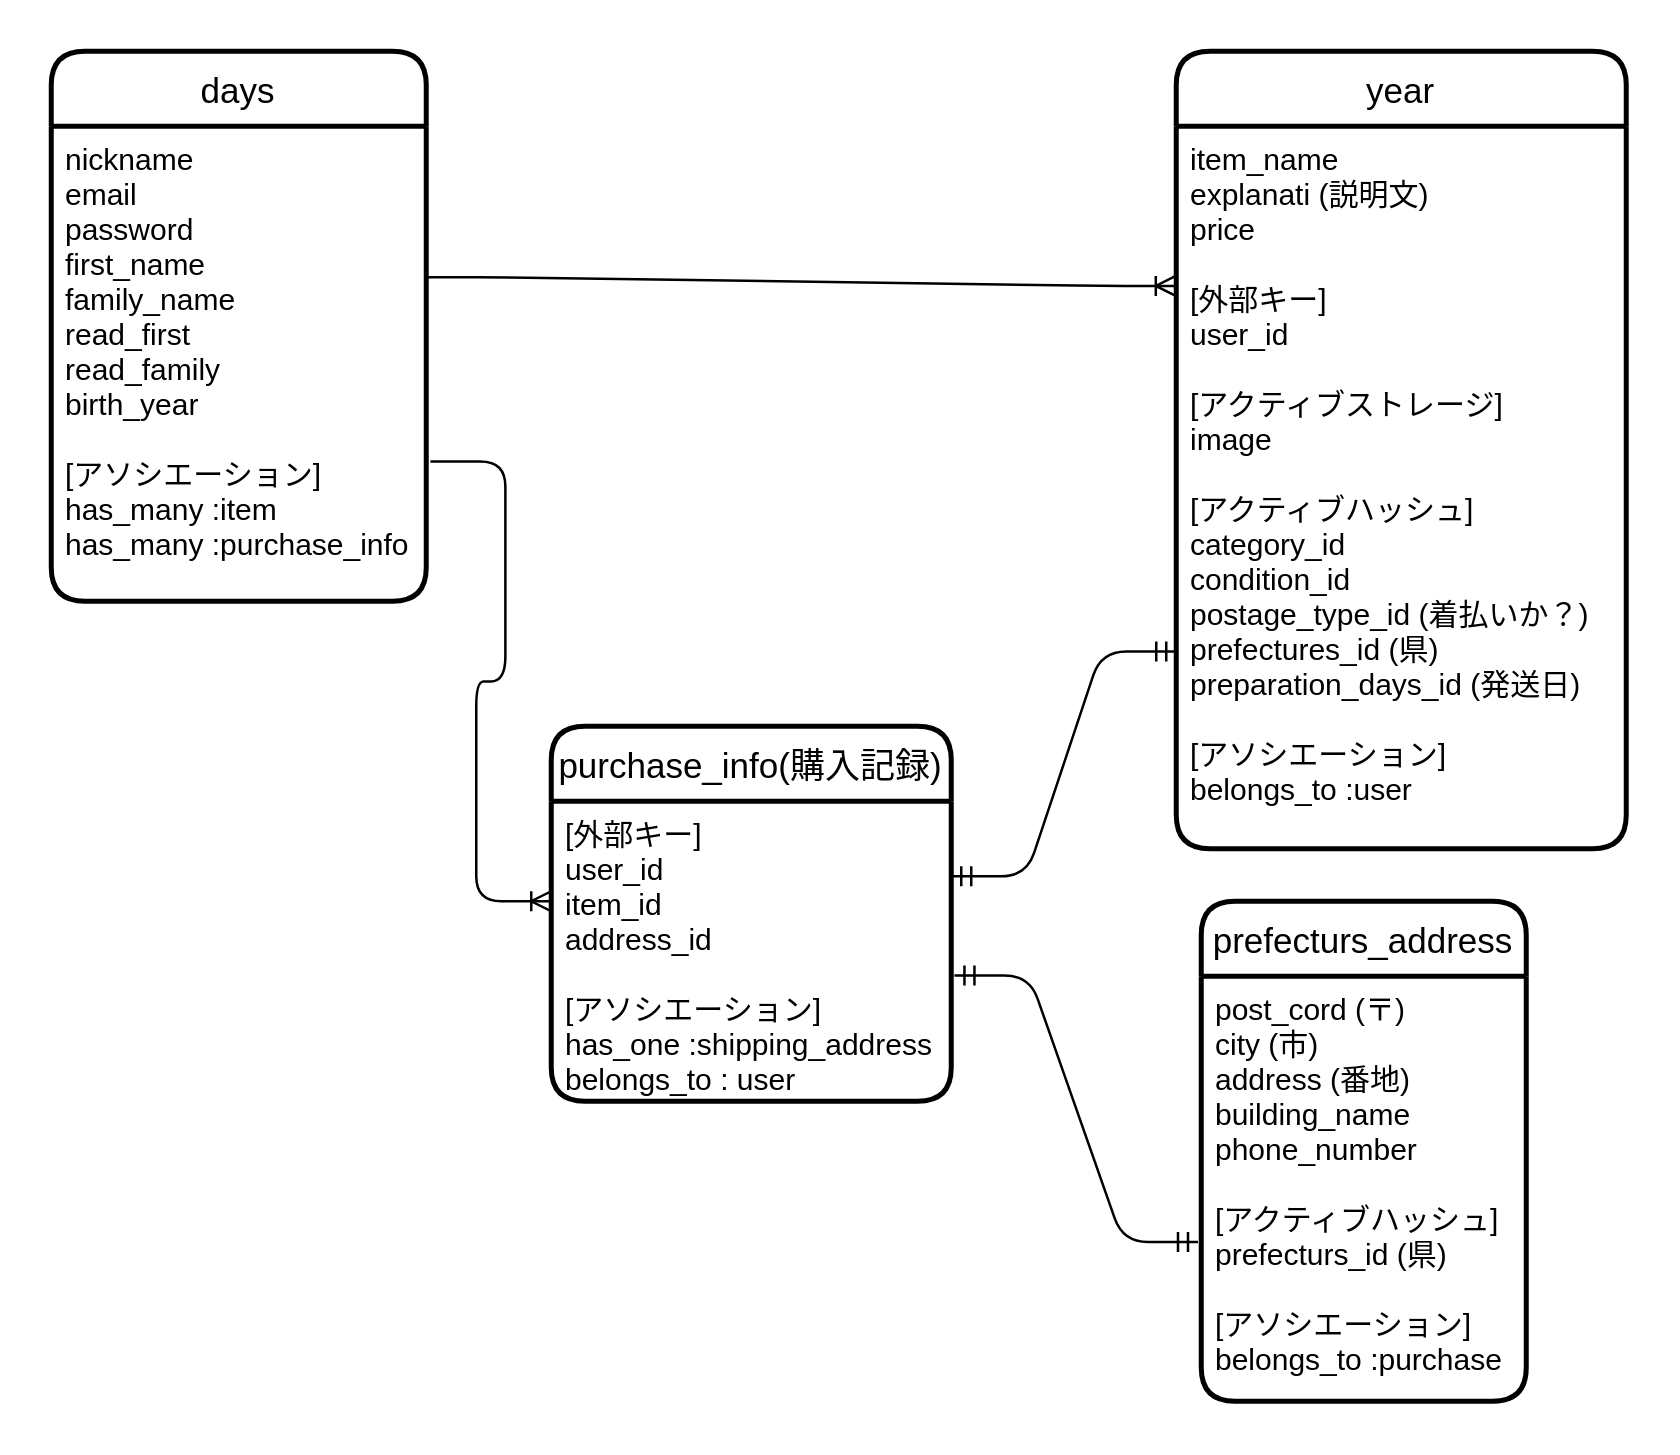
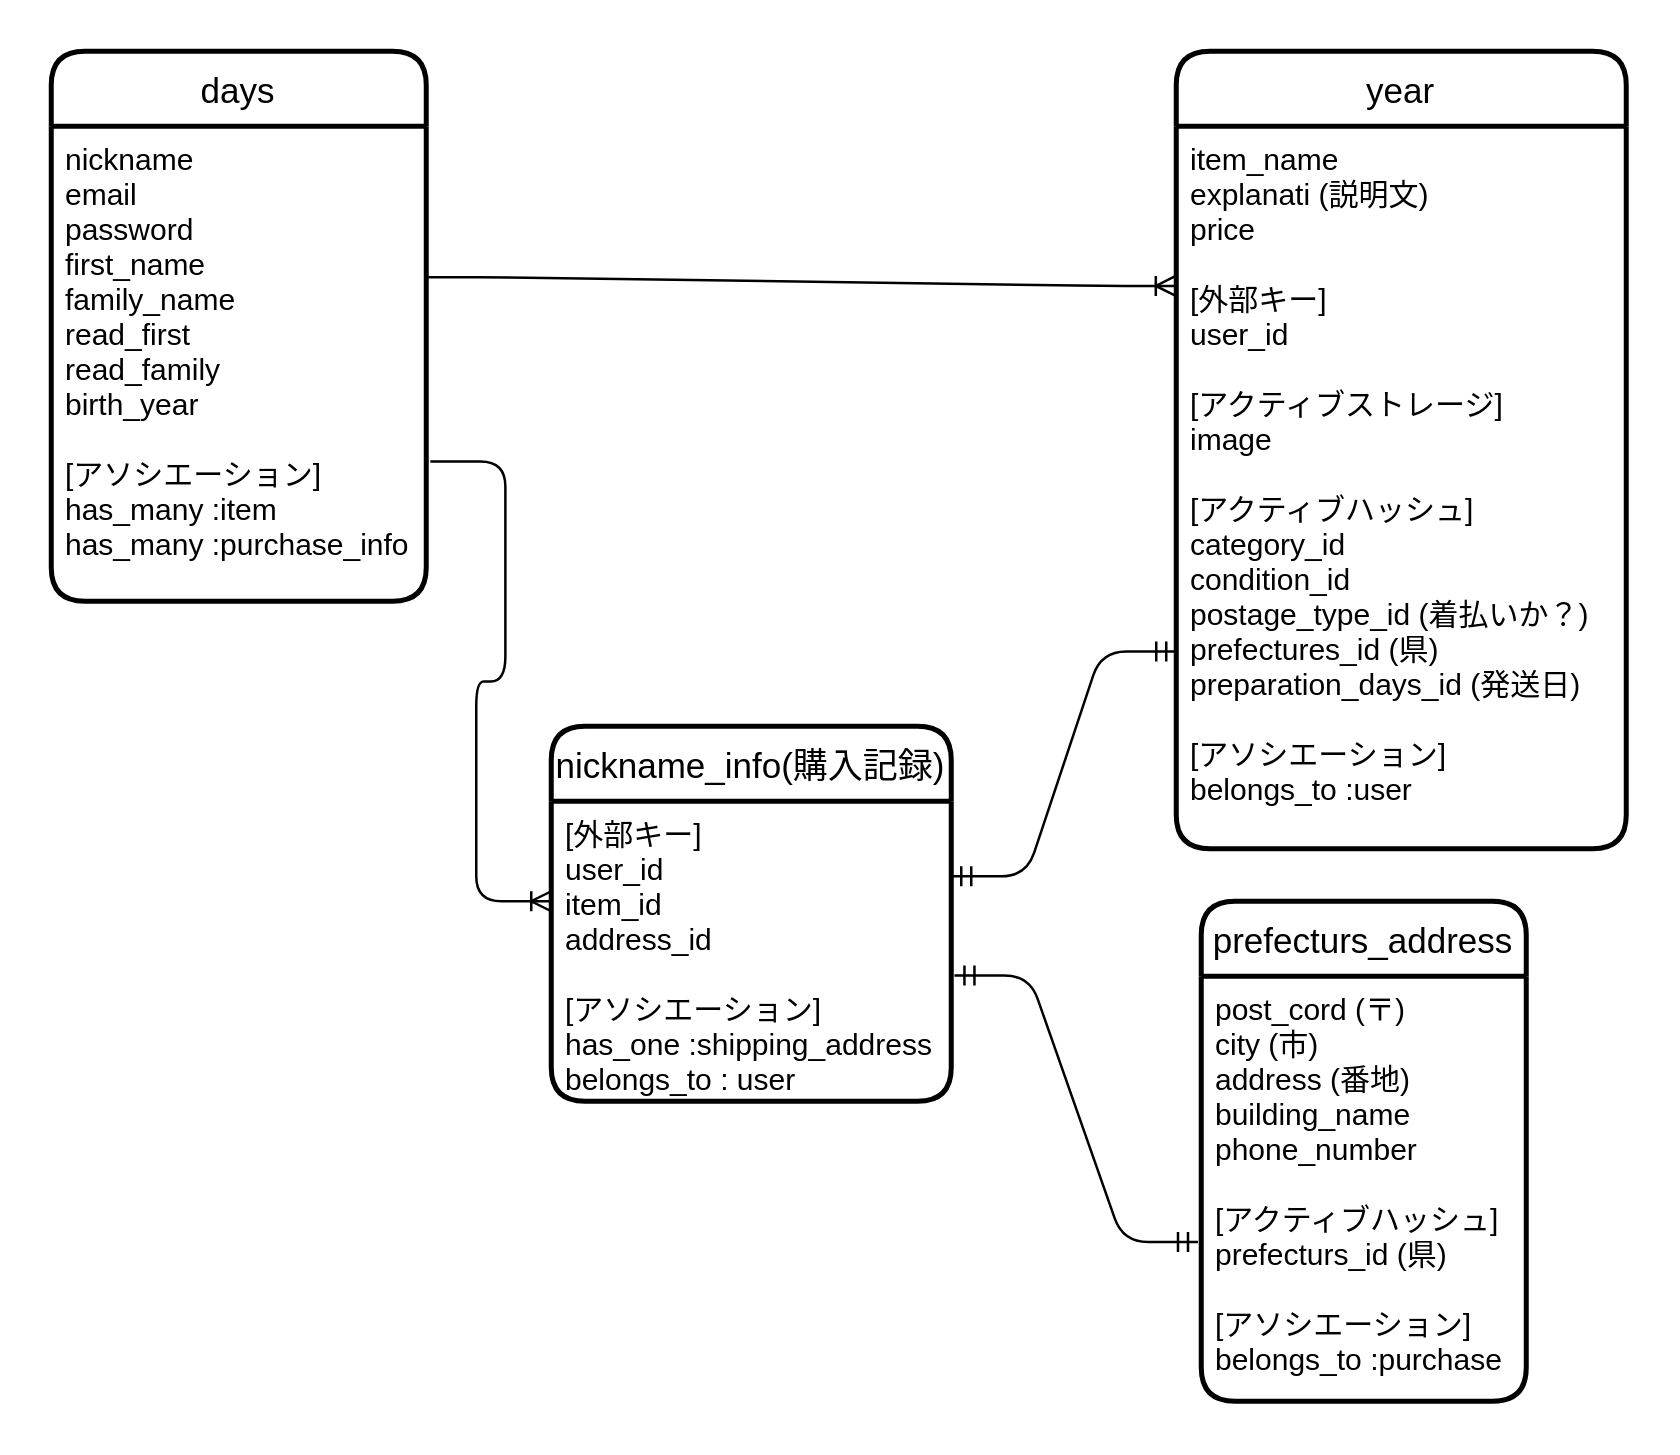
node "purchase_info(購入記録)": label "purchase_info(購入記録)" -> "nickname_info(購入記録)"
